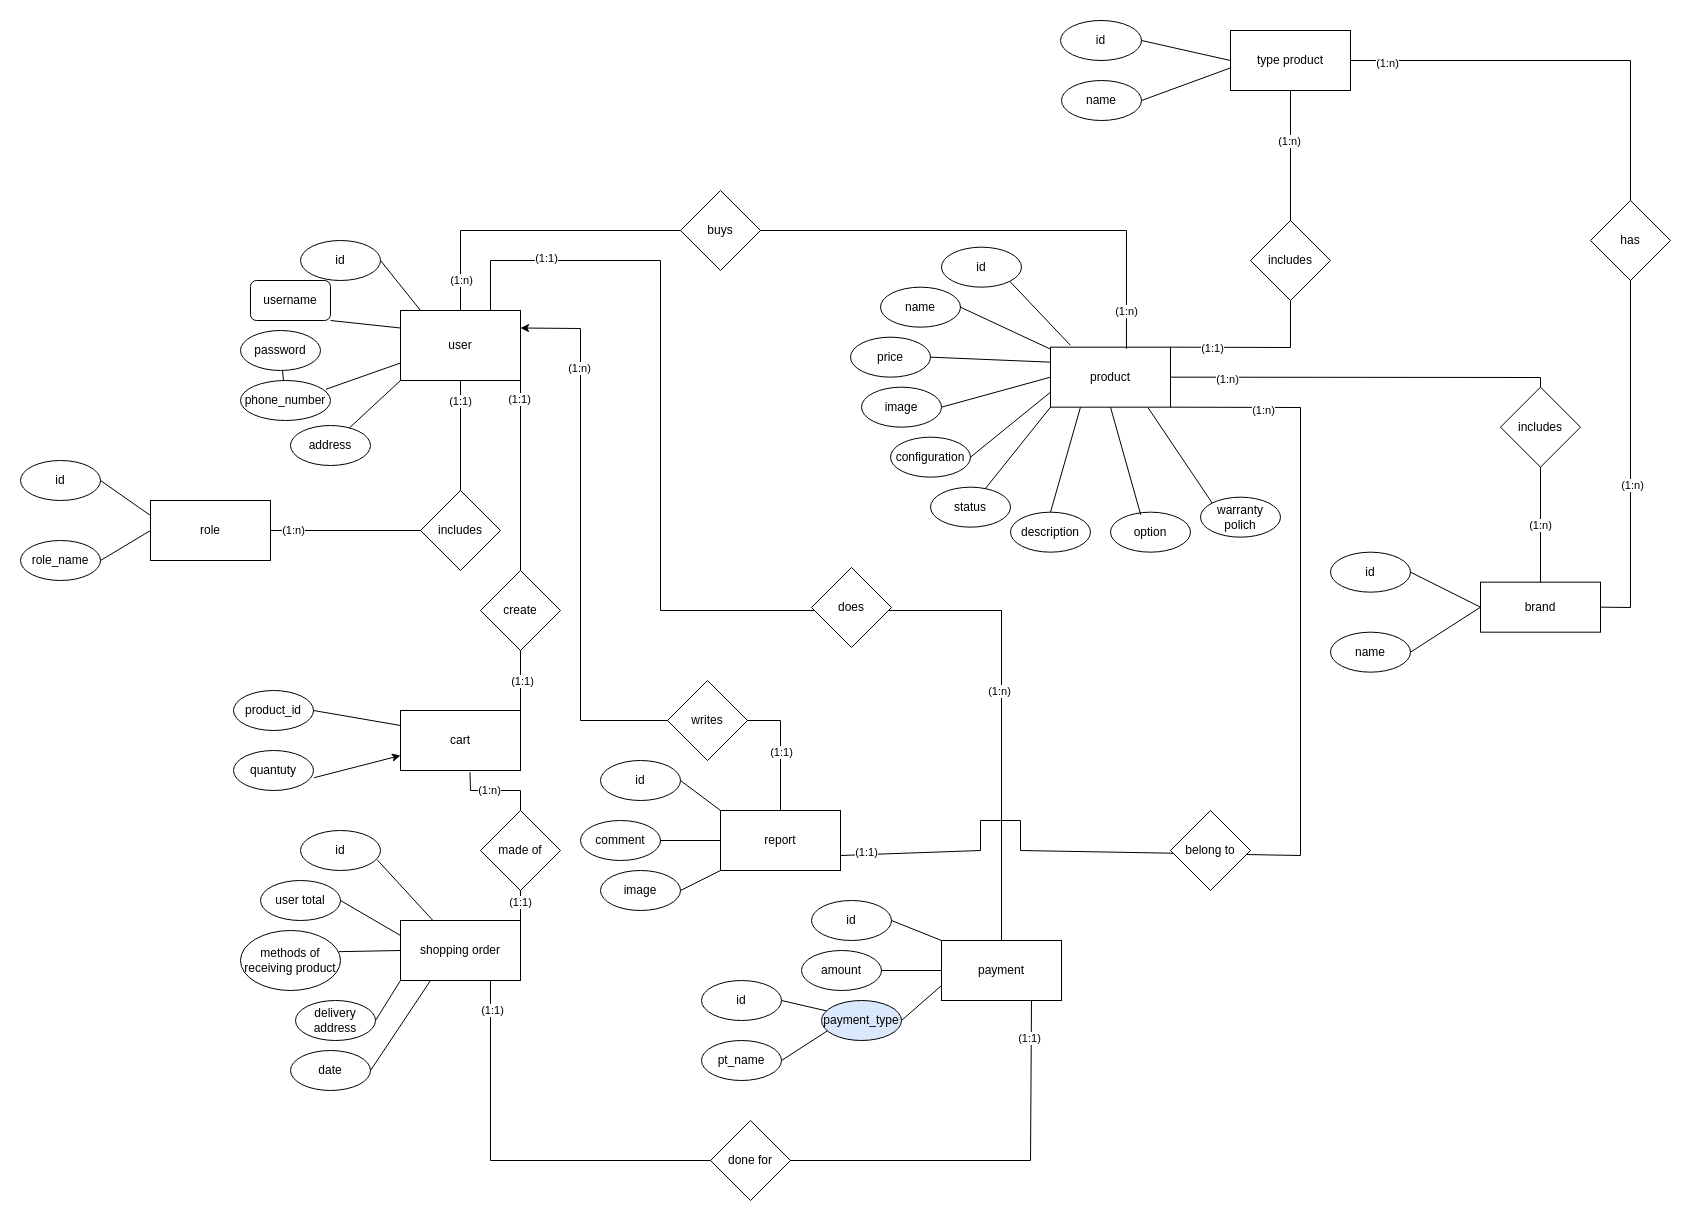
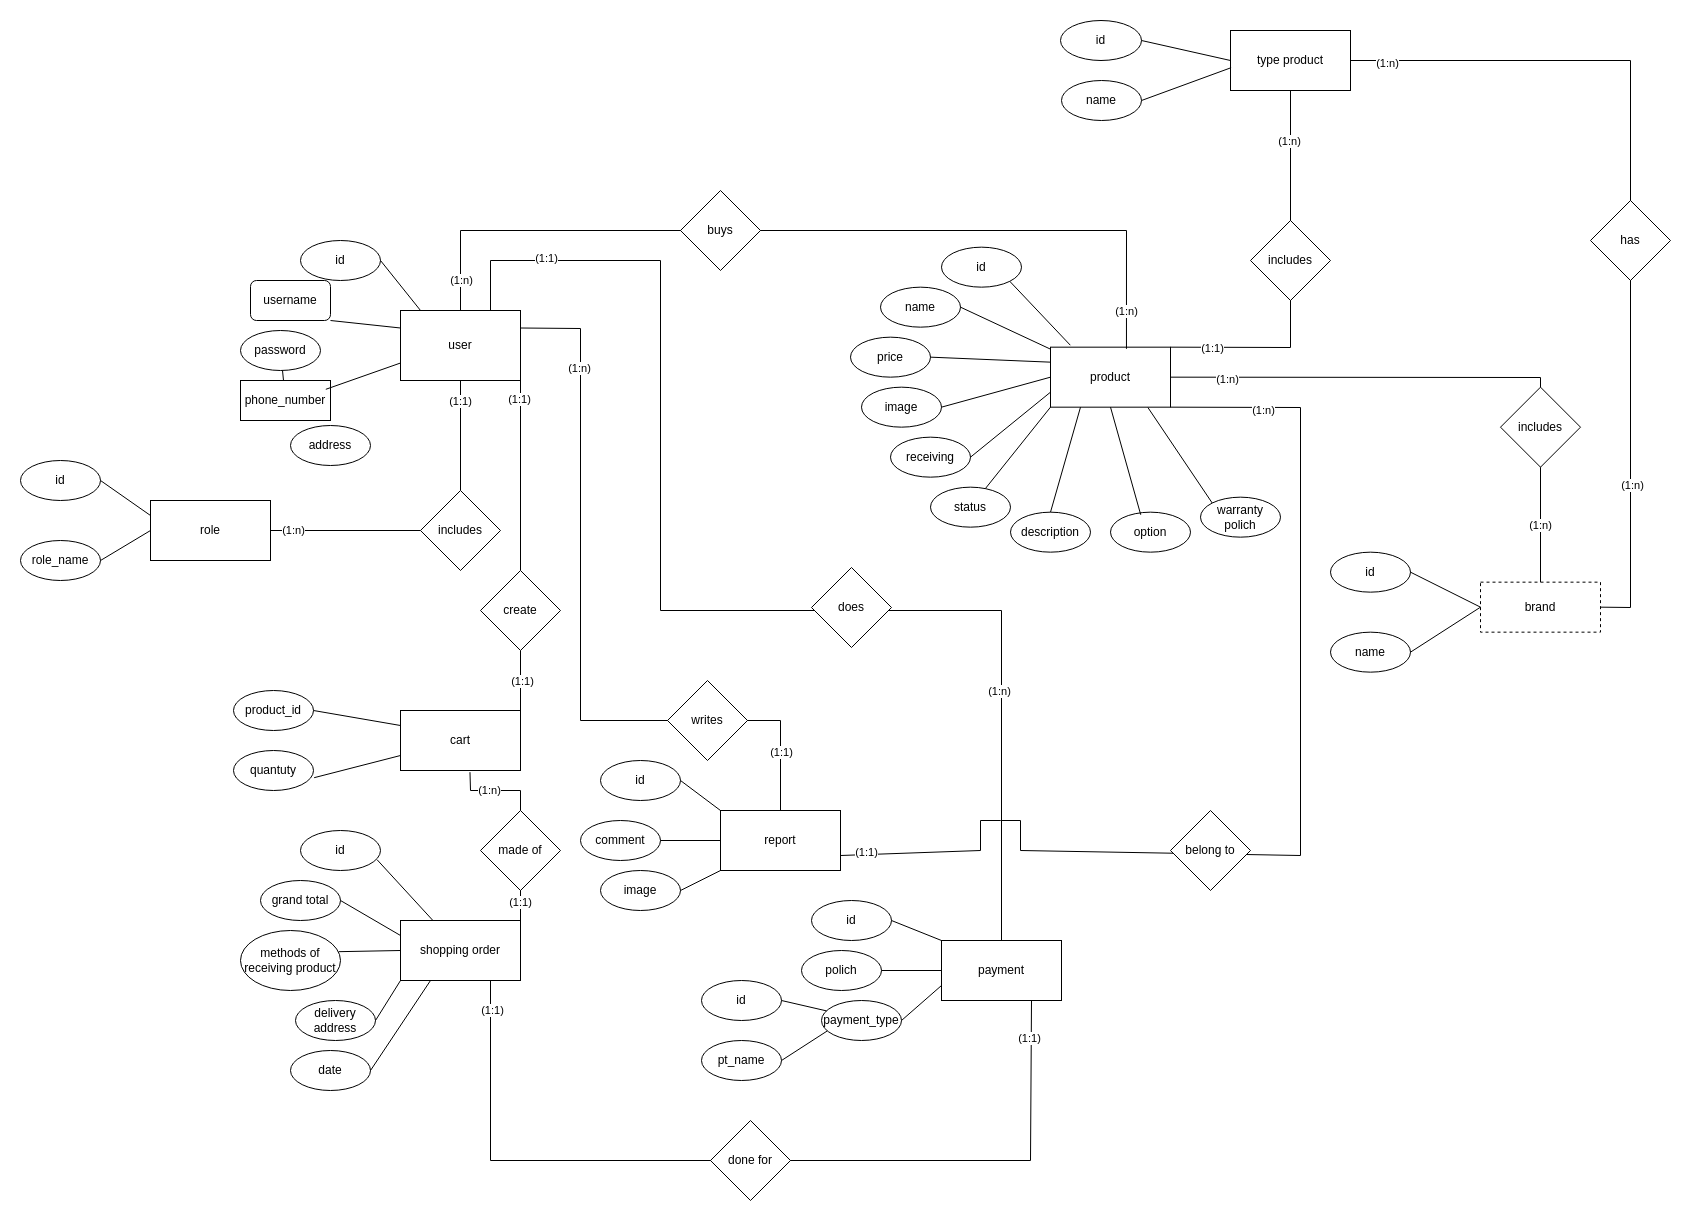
edge "report" -> "user": arrowhead classic -> none
node "phone_number": shape ellipse -> rectangle
edge "user" -- "address": removed
node "configuration": label "configuration" -> "receiving"
node "brand": style solid -> dashed
edge "quantuty" -> "cart": arrowhead classic -> none
node "user total": label "user total" -> "grand total"
node "amount": label "amount" -> "polich"
node "payment_type": fillcolor #dae8fc -> #ffffff
